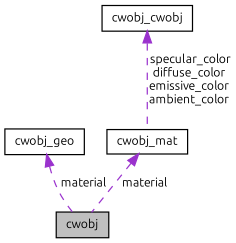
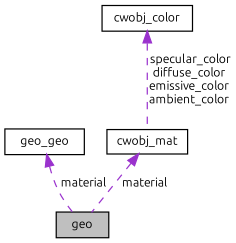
node "cwobj_cwobj": label "cwobj_cwobj" -> "cwobj_color"
node "cwobj_geo": label "cwobj_geo" -> "geo_geo"
node "cwobj": label "cwobj" -> "geo"
